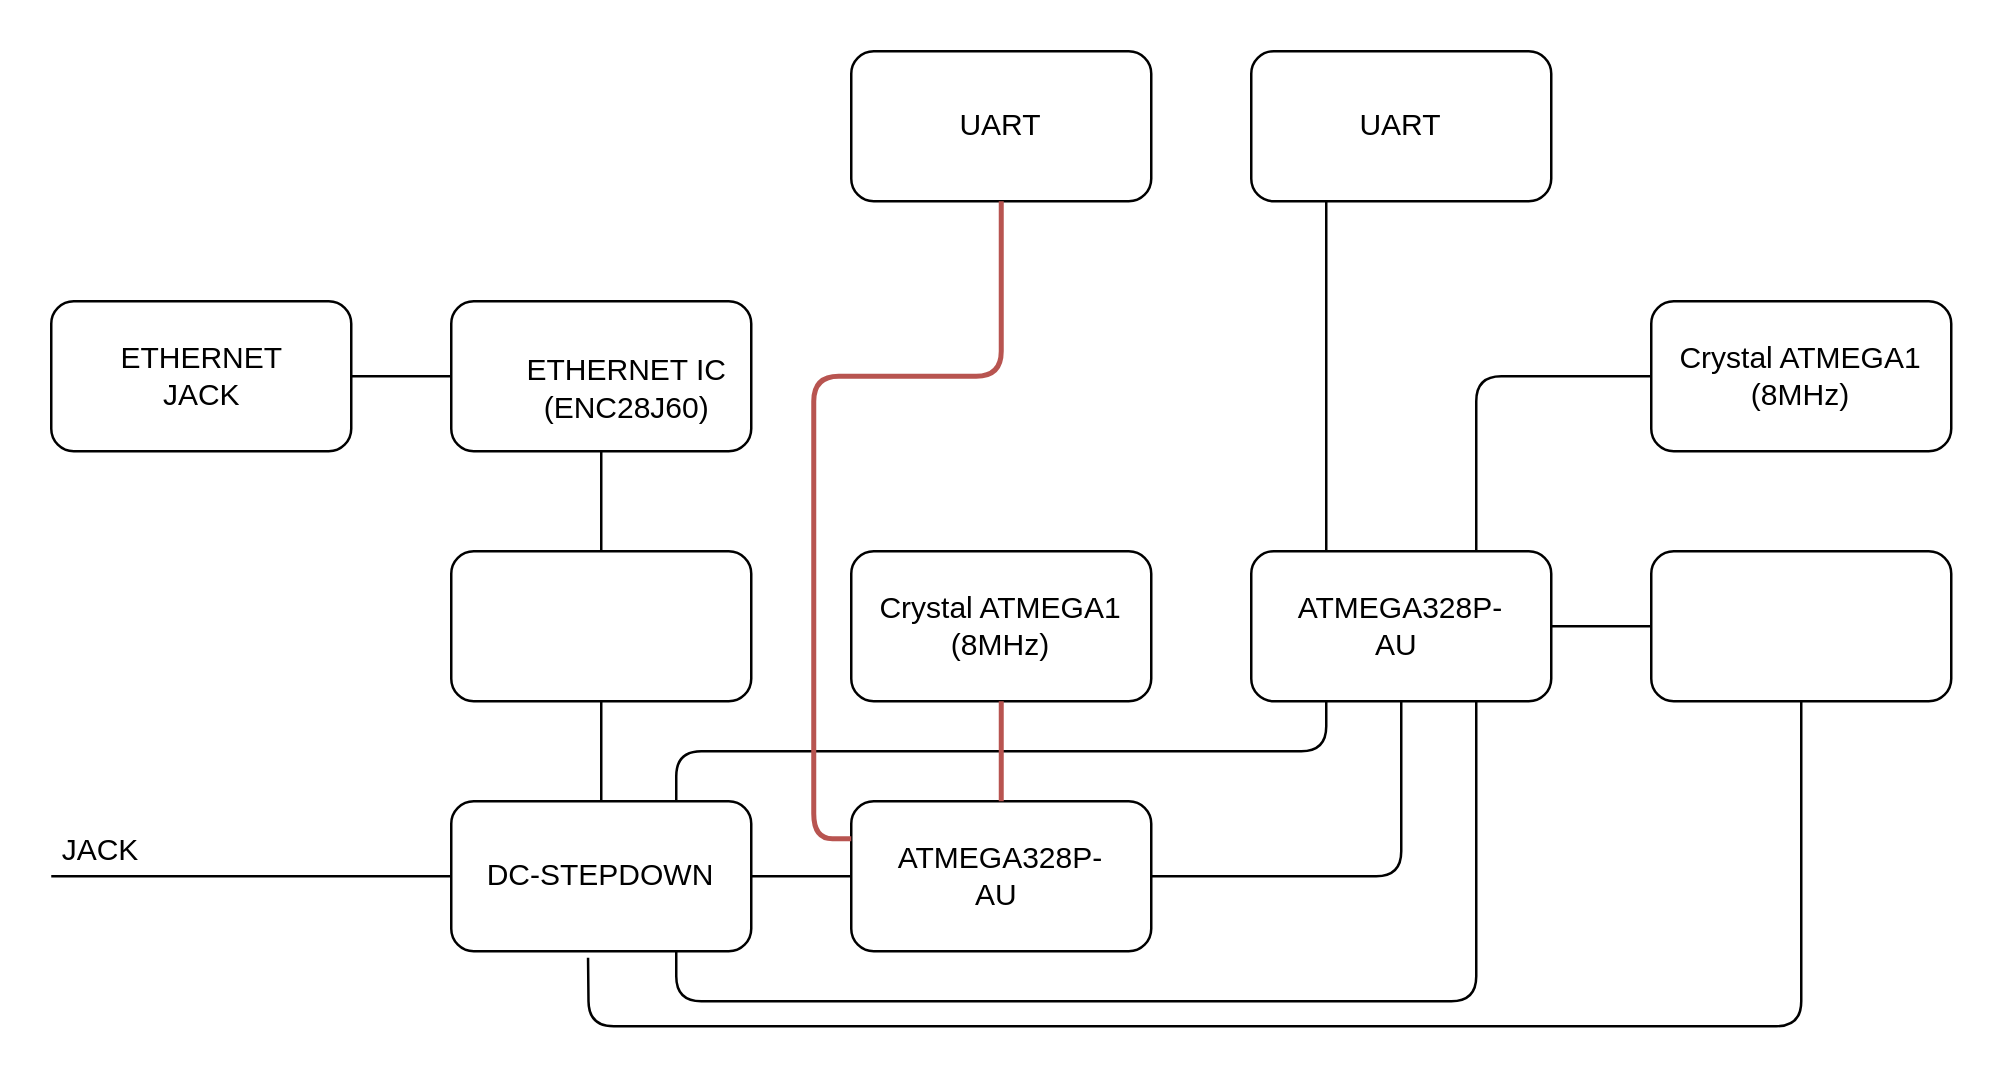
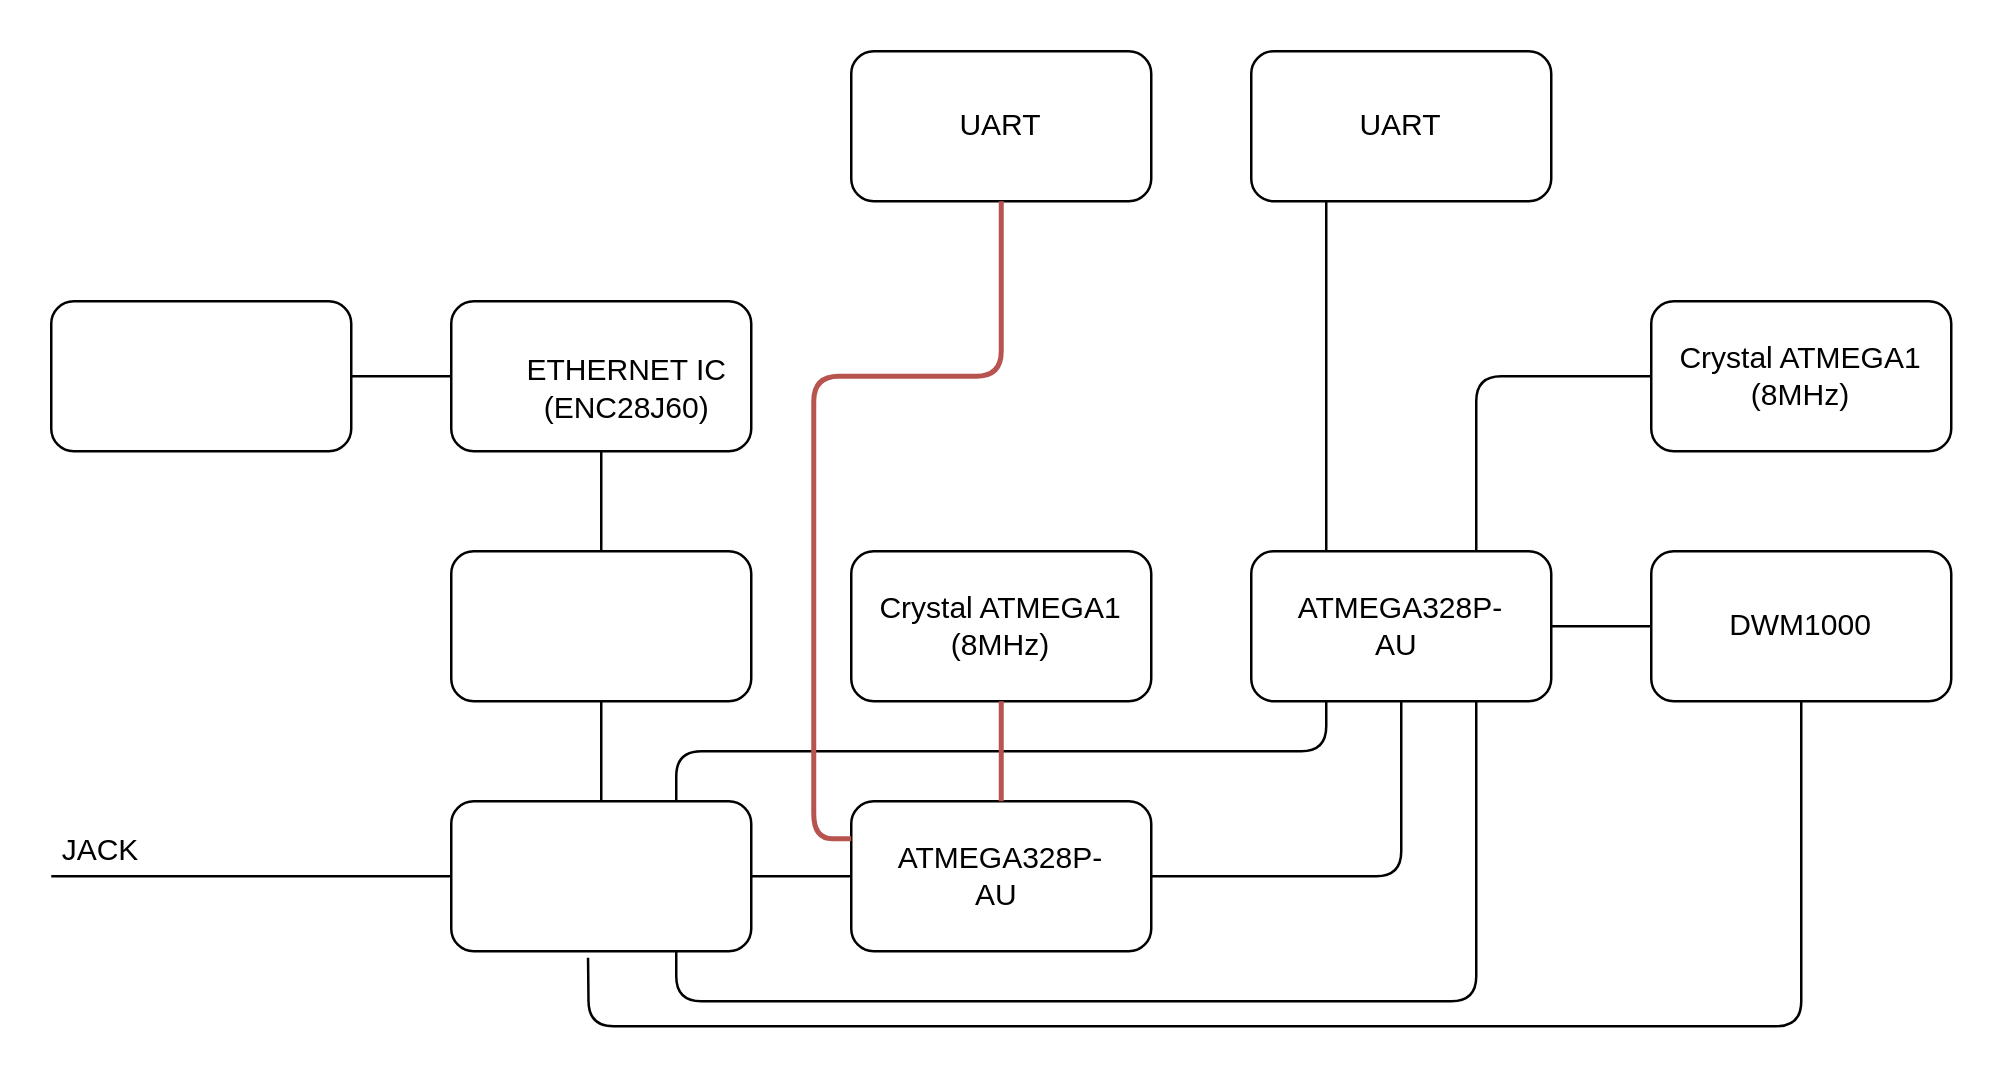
node "ETHERNET JACK": removed
node "DWM1000": added
node "DC-STEPDOWN": removed
